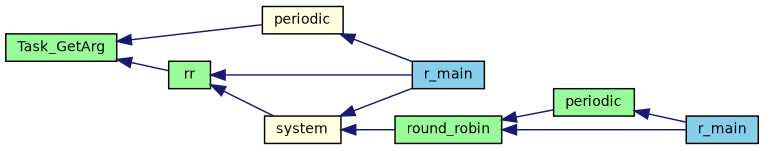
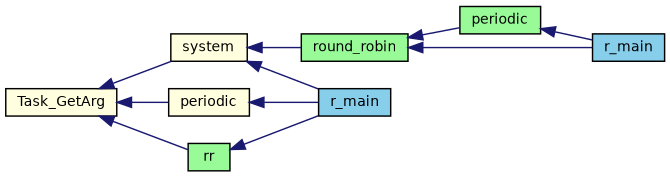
node "Task_GetArg": fillcolor palegreen -> lightyellow
edge "system" -> "rr": now "system" -> "Task_GetArg"
